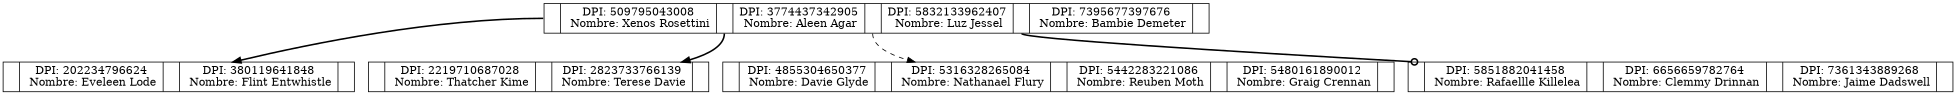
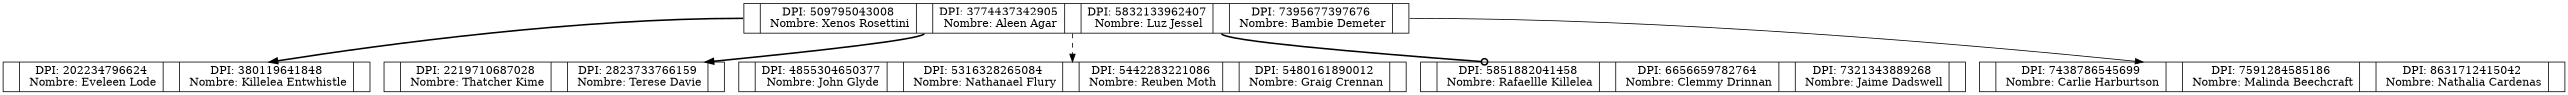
node "DPI: 2219710687028": text "DPI: 2823733766139" -> "DPI: 2823733766159"
node "DPI: 5851882041458": text "DPI: 7361343889268" -> "DPI: 7321343889268"
node "DPI: 7438786545699": added
node "DPI: 202234796624": text "Nombre: Flint Entwhistle" -> "Nombre: Killelea Entwhistle"
node "DPI: 4855304650377": text "Nombre: Davie Glyde" -> "Nombre: John Glyde"
